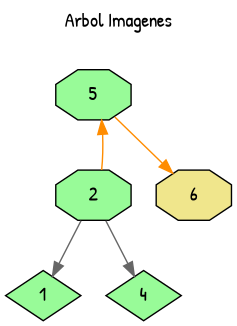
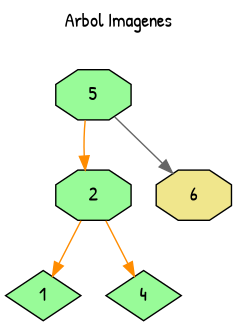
edge "5" -> "6": color darkorange -> gray40
edge "2" -> "5": reversed
edge "2" -> "1": color gray40 -> darkorange
edge "2" -> "4": color gray40 -> darkorange
